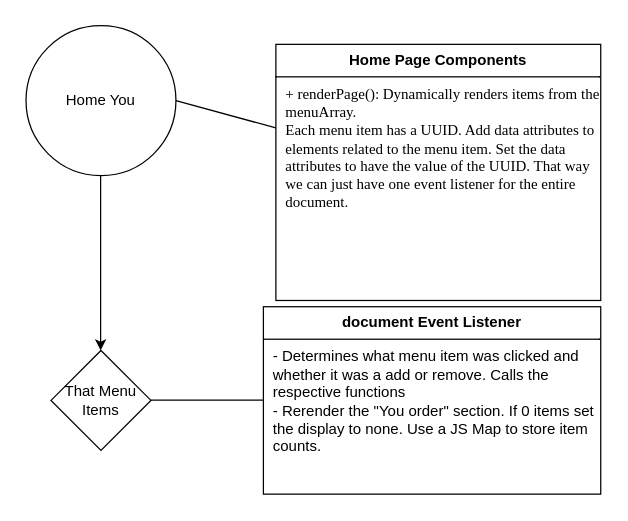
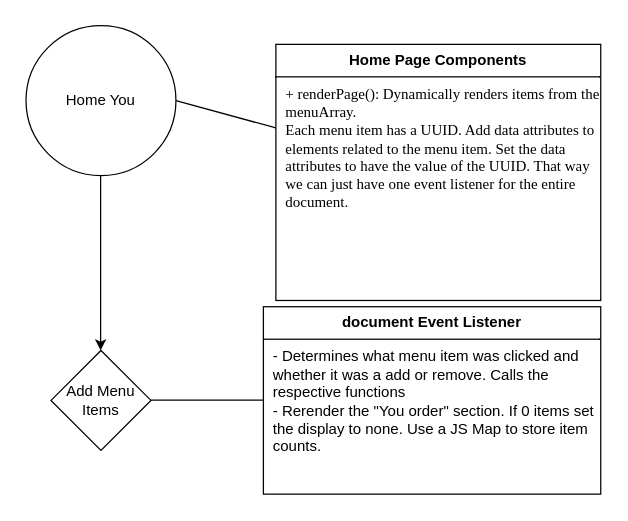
node "That Menu Items": label "That Menu Items" -> "Add Menu Items"
